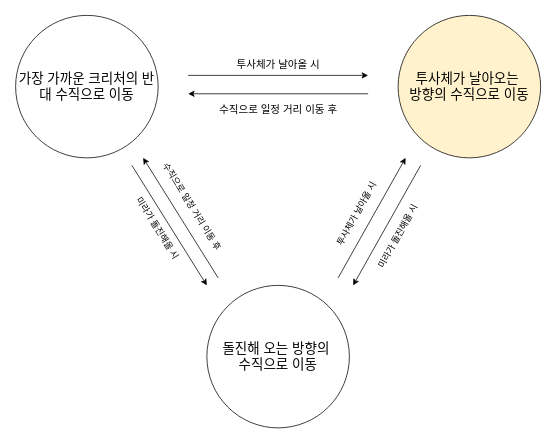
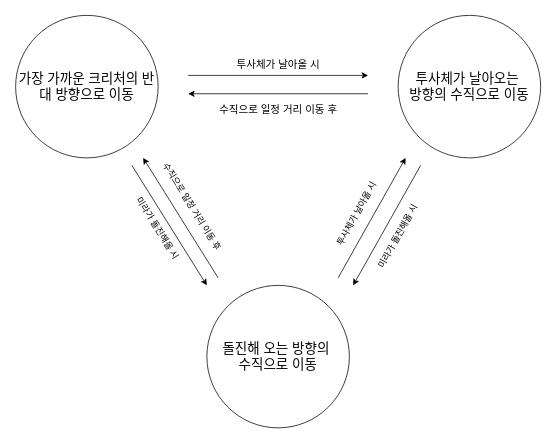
node "가장 가까운 크리처의 반대 수직으로 이동": label "가장 가까운 크리처의 반대 수직으로 이동" -> "가장 가까운 크리처의 반대 방향으로 이동"
node "투사체가 날아오는 방향의 수직으로 이동": fillcolor #fff2cc -> #ffffff
